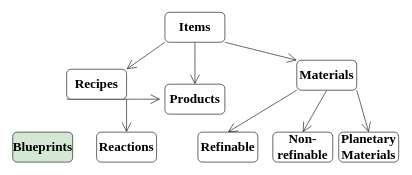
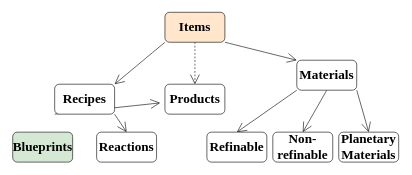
node "Items": fillcolor #ffffff -> #ffe6cc
edge "Items" -> "Products": style solid -> dashed
node "Recipes": moved (96, 84) -> (84, 99)
node "Refinable": moved (228, 147) -> (237, 147)
